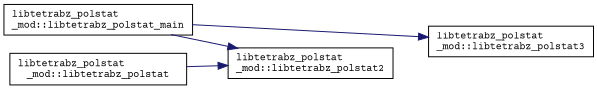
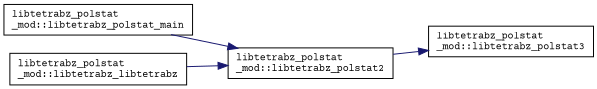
edge "libtetrabz_polstat _mod::libtetrabz_polstat_main" -> "libtetrabz_polstat _mod::libtetrabz_polstat3": now "libtetrabz_polstat _mod::libtetrabz_polstat2" -> "libtetrabz_polstat _mod::libtetrabz_polstat3"
node "libtetrabz_polstat _mod::libtetrabz_polstat": label "libtetrabz_polstat _mod::libtetrabz_polstat" -> "libtetrabz_polstat _mod::libtetrabz_libtetrabz"
